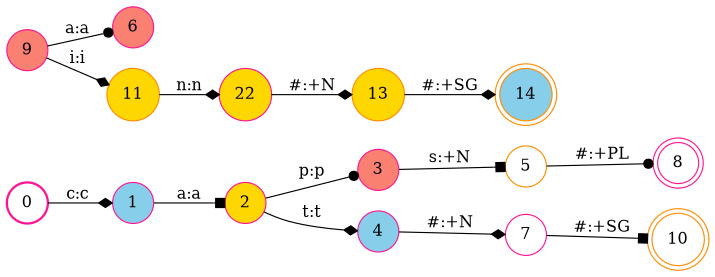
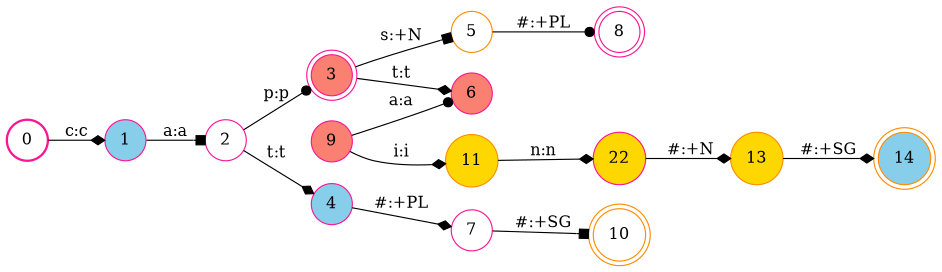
edge "3" -> "6": added, label "t:t"
node "3": shape circle -> doublecircle
node "2": fillcolor gold -> white
edge "4" -> "7": label "#:+N" -> "#:+PL"
